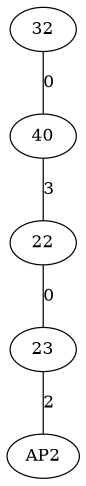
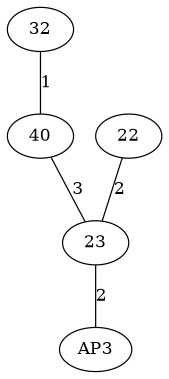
edge "32" -- "40": label "0" -> "1"
edge "40" -- "22": now "40" -- "23"
edge "22" -- "23": label "0" -> "2"
node "AP2": label "AP2" -> "AP3"
